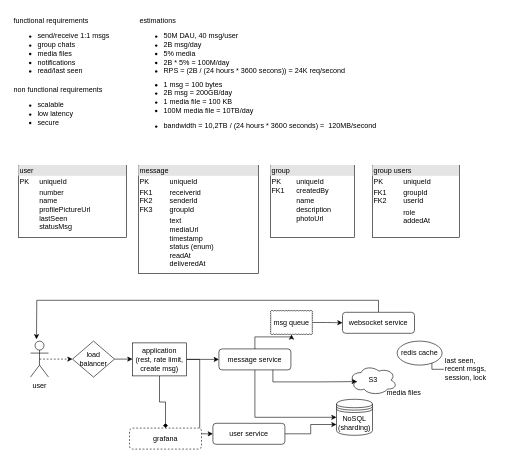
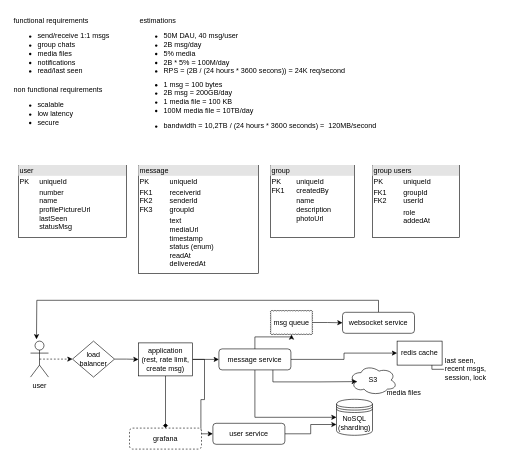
node "redis cache": shape ellipse -> rectangle
node "application (rest, rate limit, create msg)": moved (159, 359) -> (165, 359)
edge "message service" -> "redis cache": added
